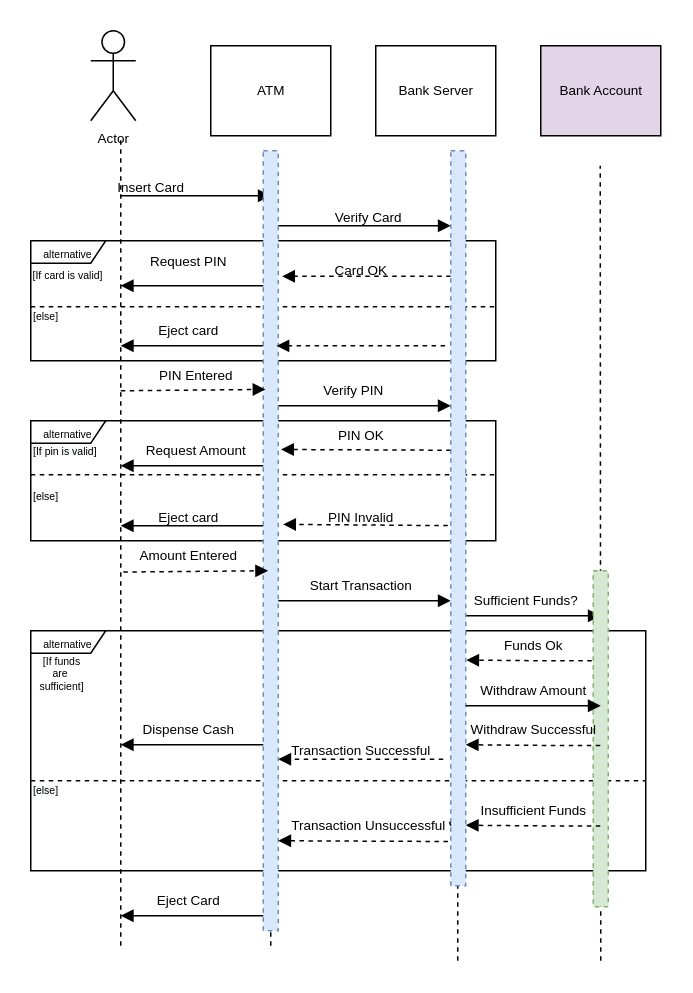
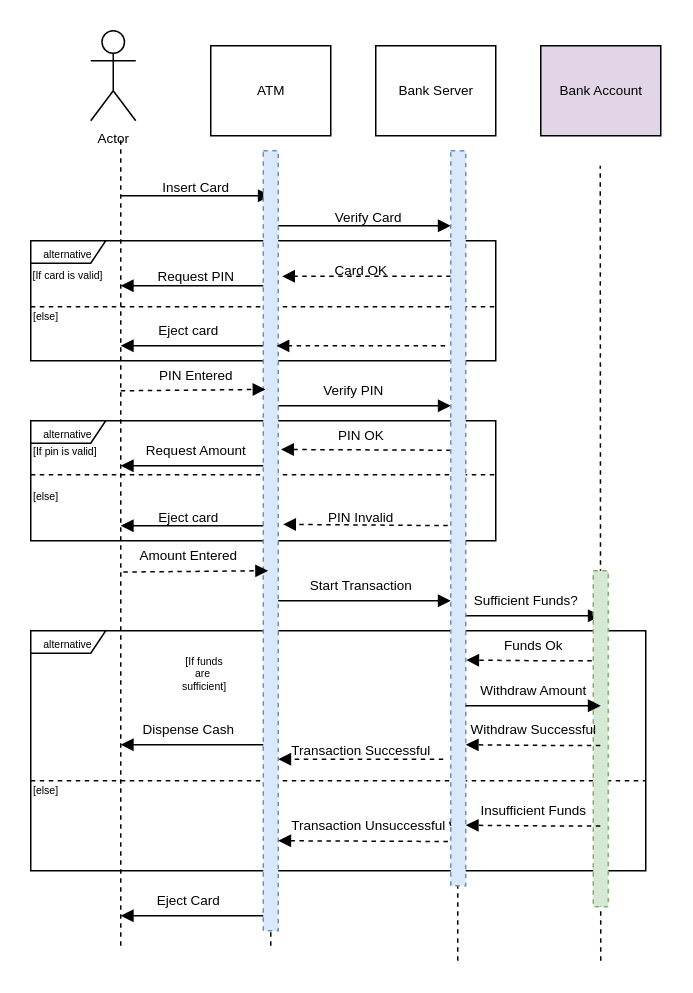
node "Insert Card": moved (151, 188) -> (196, 188)
node "Request PIN": moved (188, 262) -> (196, 277)
node "[If funds are sufficient]": moved (61, 676) -> (203, 676)
